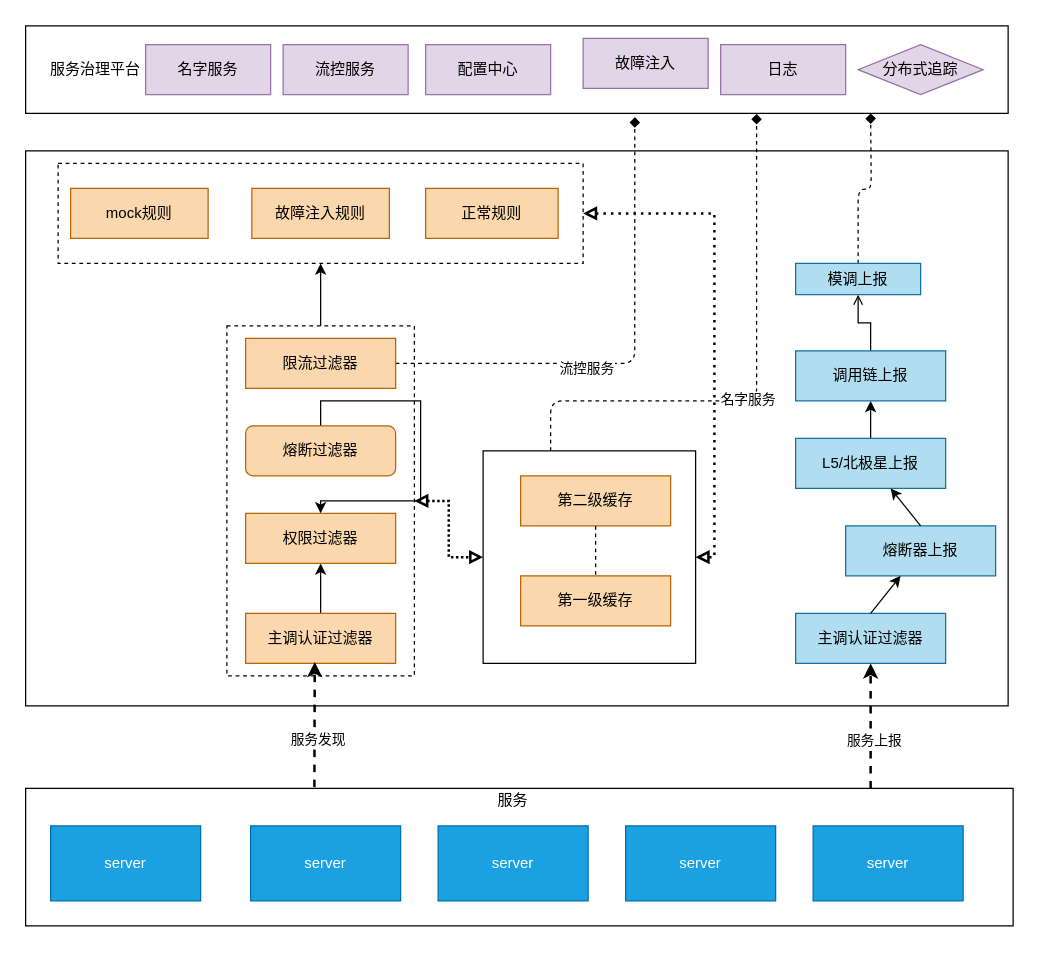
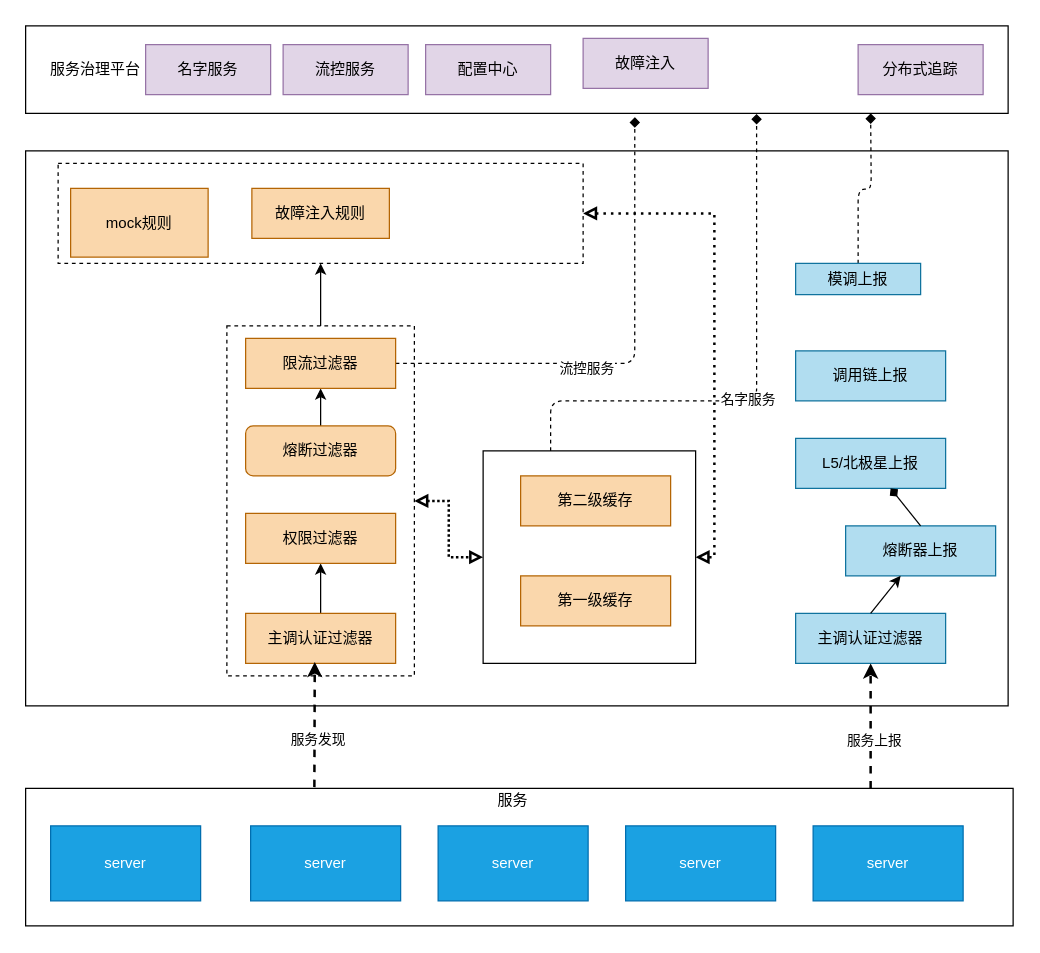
node "日志": removed
node "分布式追踪": shape diamond -> rectangle
node "mock规则": size 138x50 -> 138x69
node "正常规则": removed
edge "调用链上报" -> "模调上报": removed
edge "熔断过滤器" -> "权限过滤器": now "熔断过滤器" -> "限流过滤器"
edge "L5/北极星上报" -> "调用链上报": removed
edge "熔断器上报" -> "L5/北极星上报": arrowhead classic -> diamond
edge "第二级缓存" -- "第一级缓存": removed
